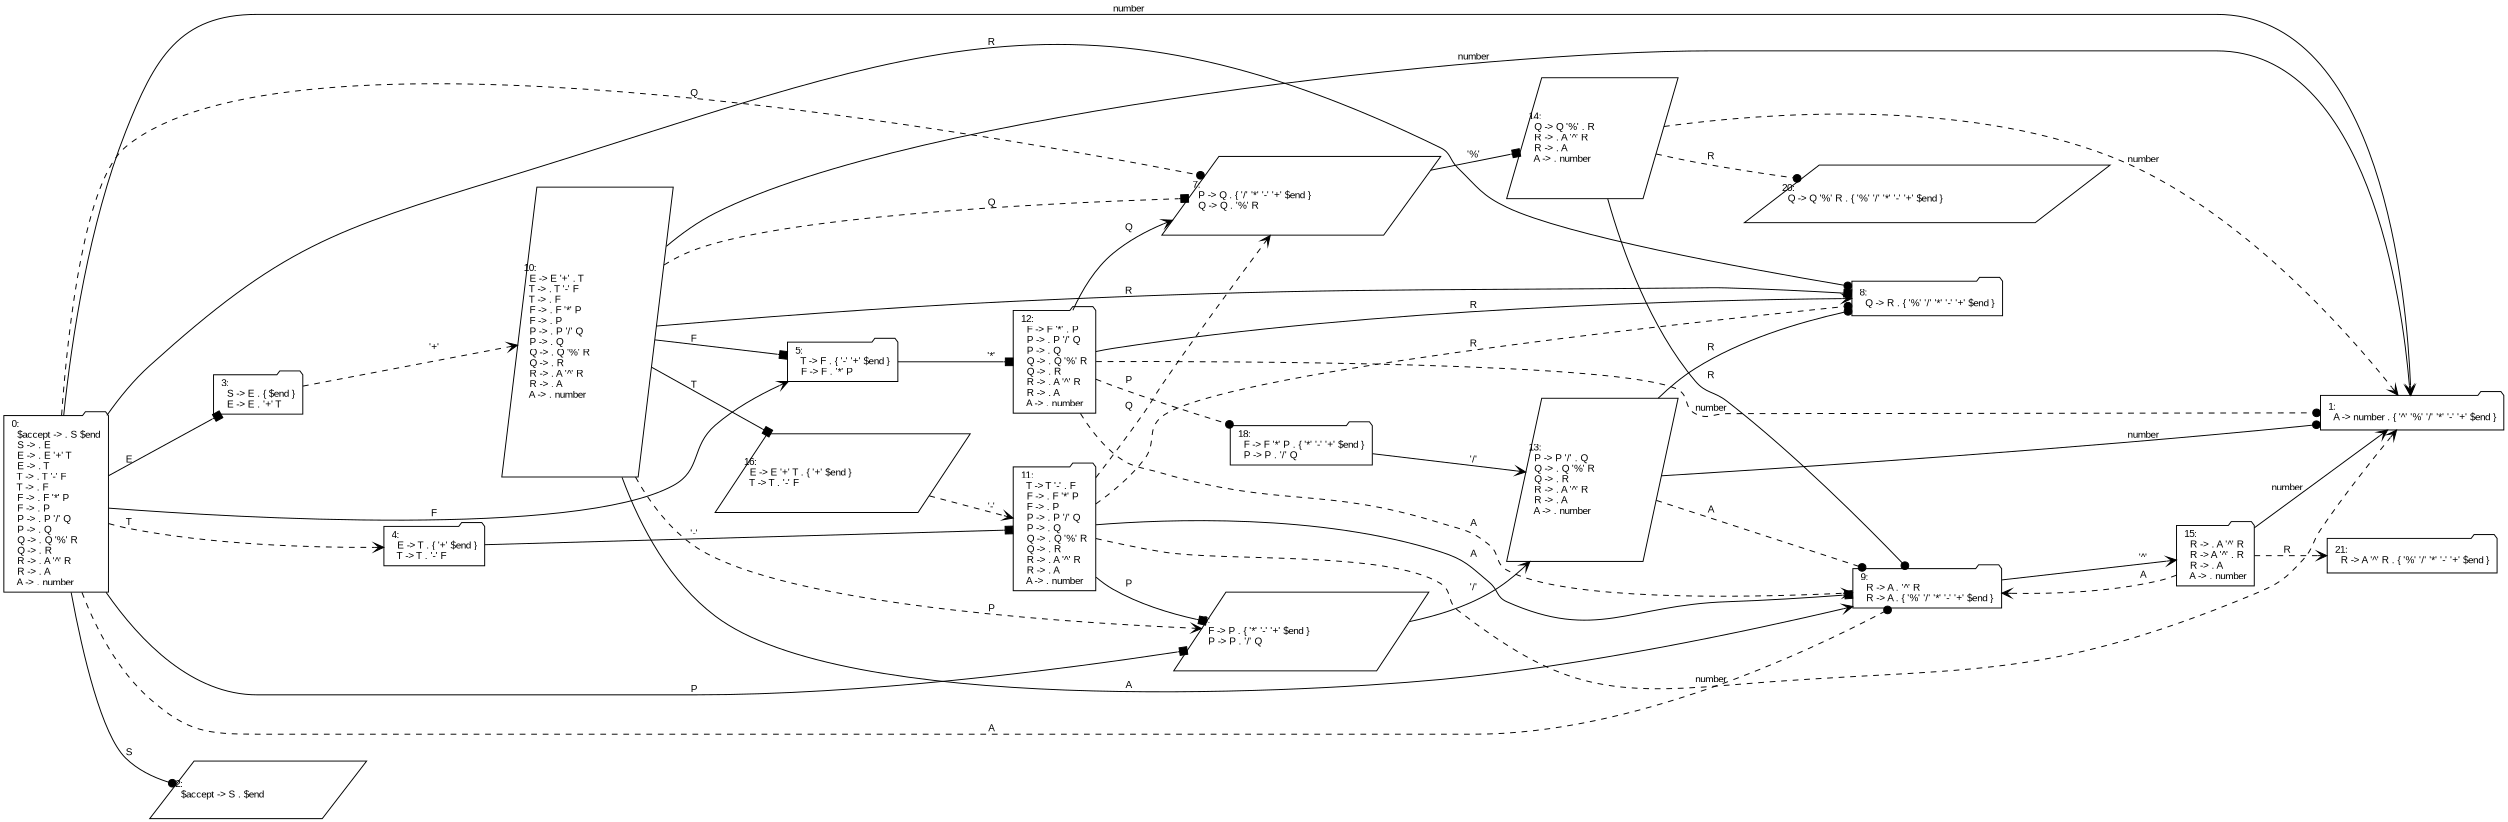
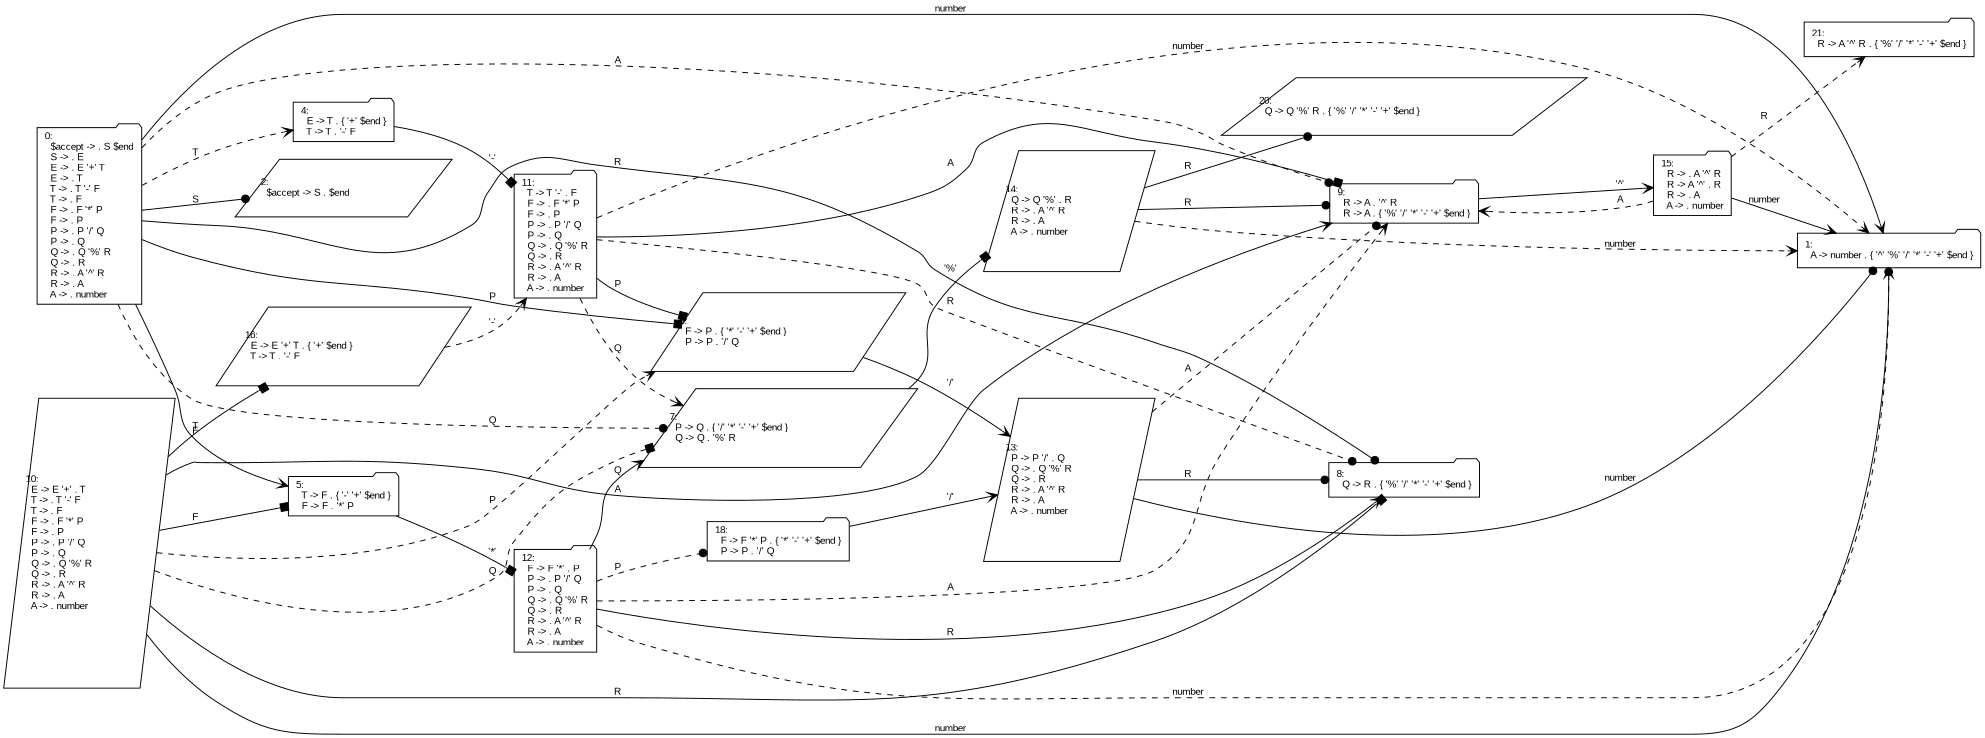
edge "14: Q -> Q '%' . R R -> . A '^' R R -> . A A -> . number" -> "20: Q -> Q '%' R . { '%' '/' '*' '-' '+' $end }": style dashed -> solid
node "3: S -> E . { $end } E -> E . '+' T": removed
